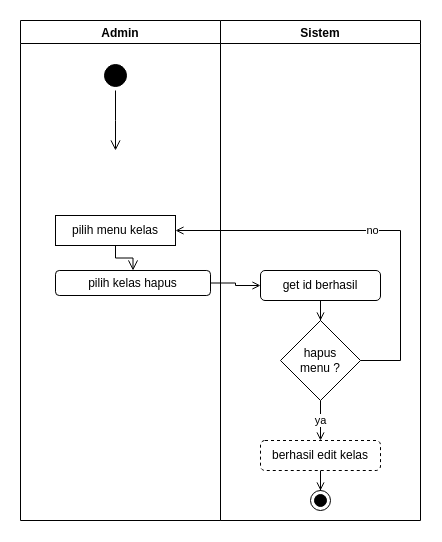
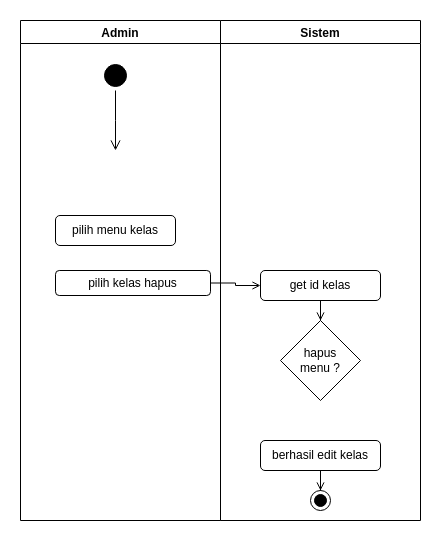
node "pilih menu kelas": shape rectangle -> rounded rectangle
edge "hapus menu ?" -> "pilih menu kelas": removed, label "no"
edge "pilih menu kelas" -> "pilih kelas hapus": removed
node "get id berhasil": label "get id berhasil" -> "get id kelas"
edge "hapus menu ?" -> "berhasil edit kelas": removed, label "ya"
node "berhasil edit kelas": style dashed -> solid
